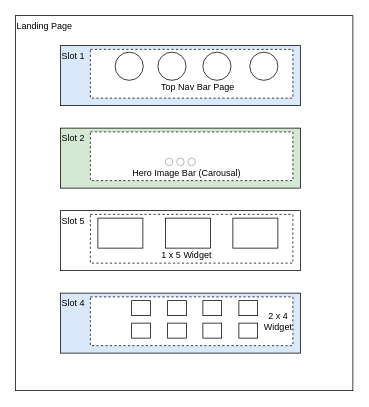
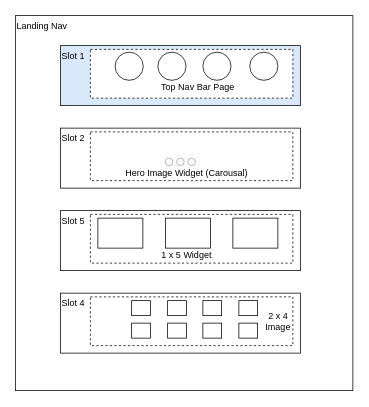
node "Landing Page": label "Landing Page" -> "Landing Nav"
node "Slot 2": fillcolor #d5e8d4 -> #ffffff
node "Hero Image Bar (Carousal)": label "Hero Image Bar (Carousal)" -> "Hero Image Widget (Carousal)"
node "Slot 4": fillcolor #dae8fc -> #ffffff
node "2 x 4 Widget": label "2 x 4 Widget" -> "2 x 4 Image"
